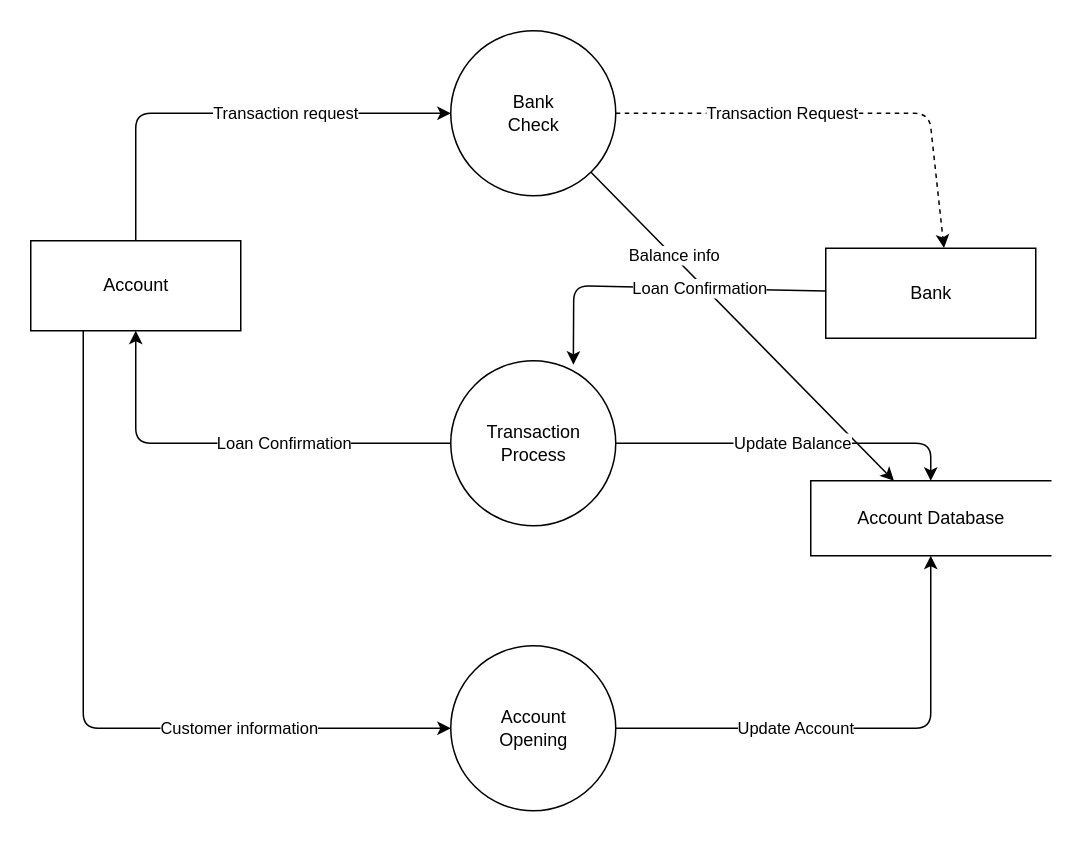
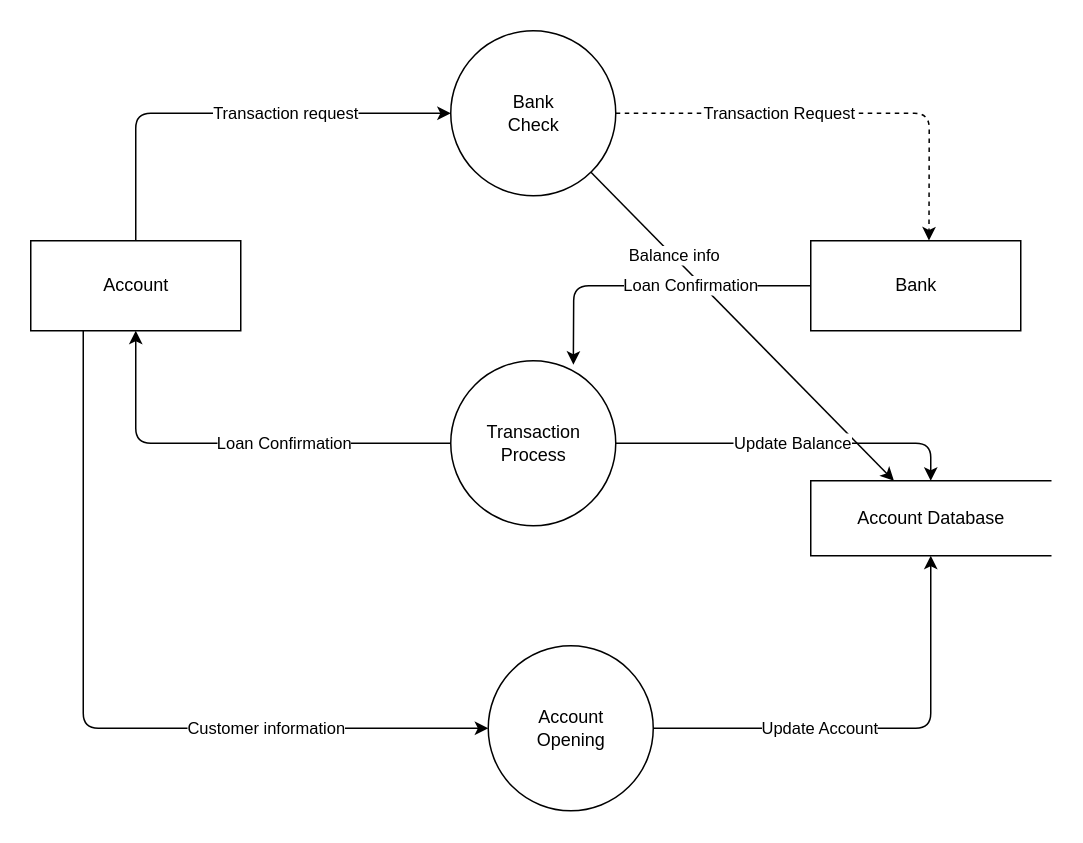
node "Bank": moved (931, 293) -> (916, 286)
node "Account Opening": moved (533, 728) -> (571, 728)
